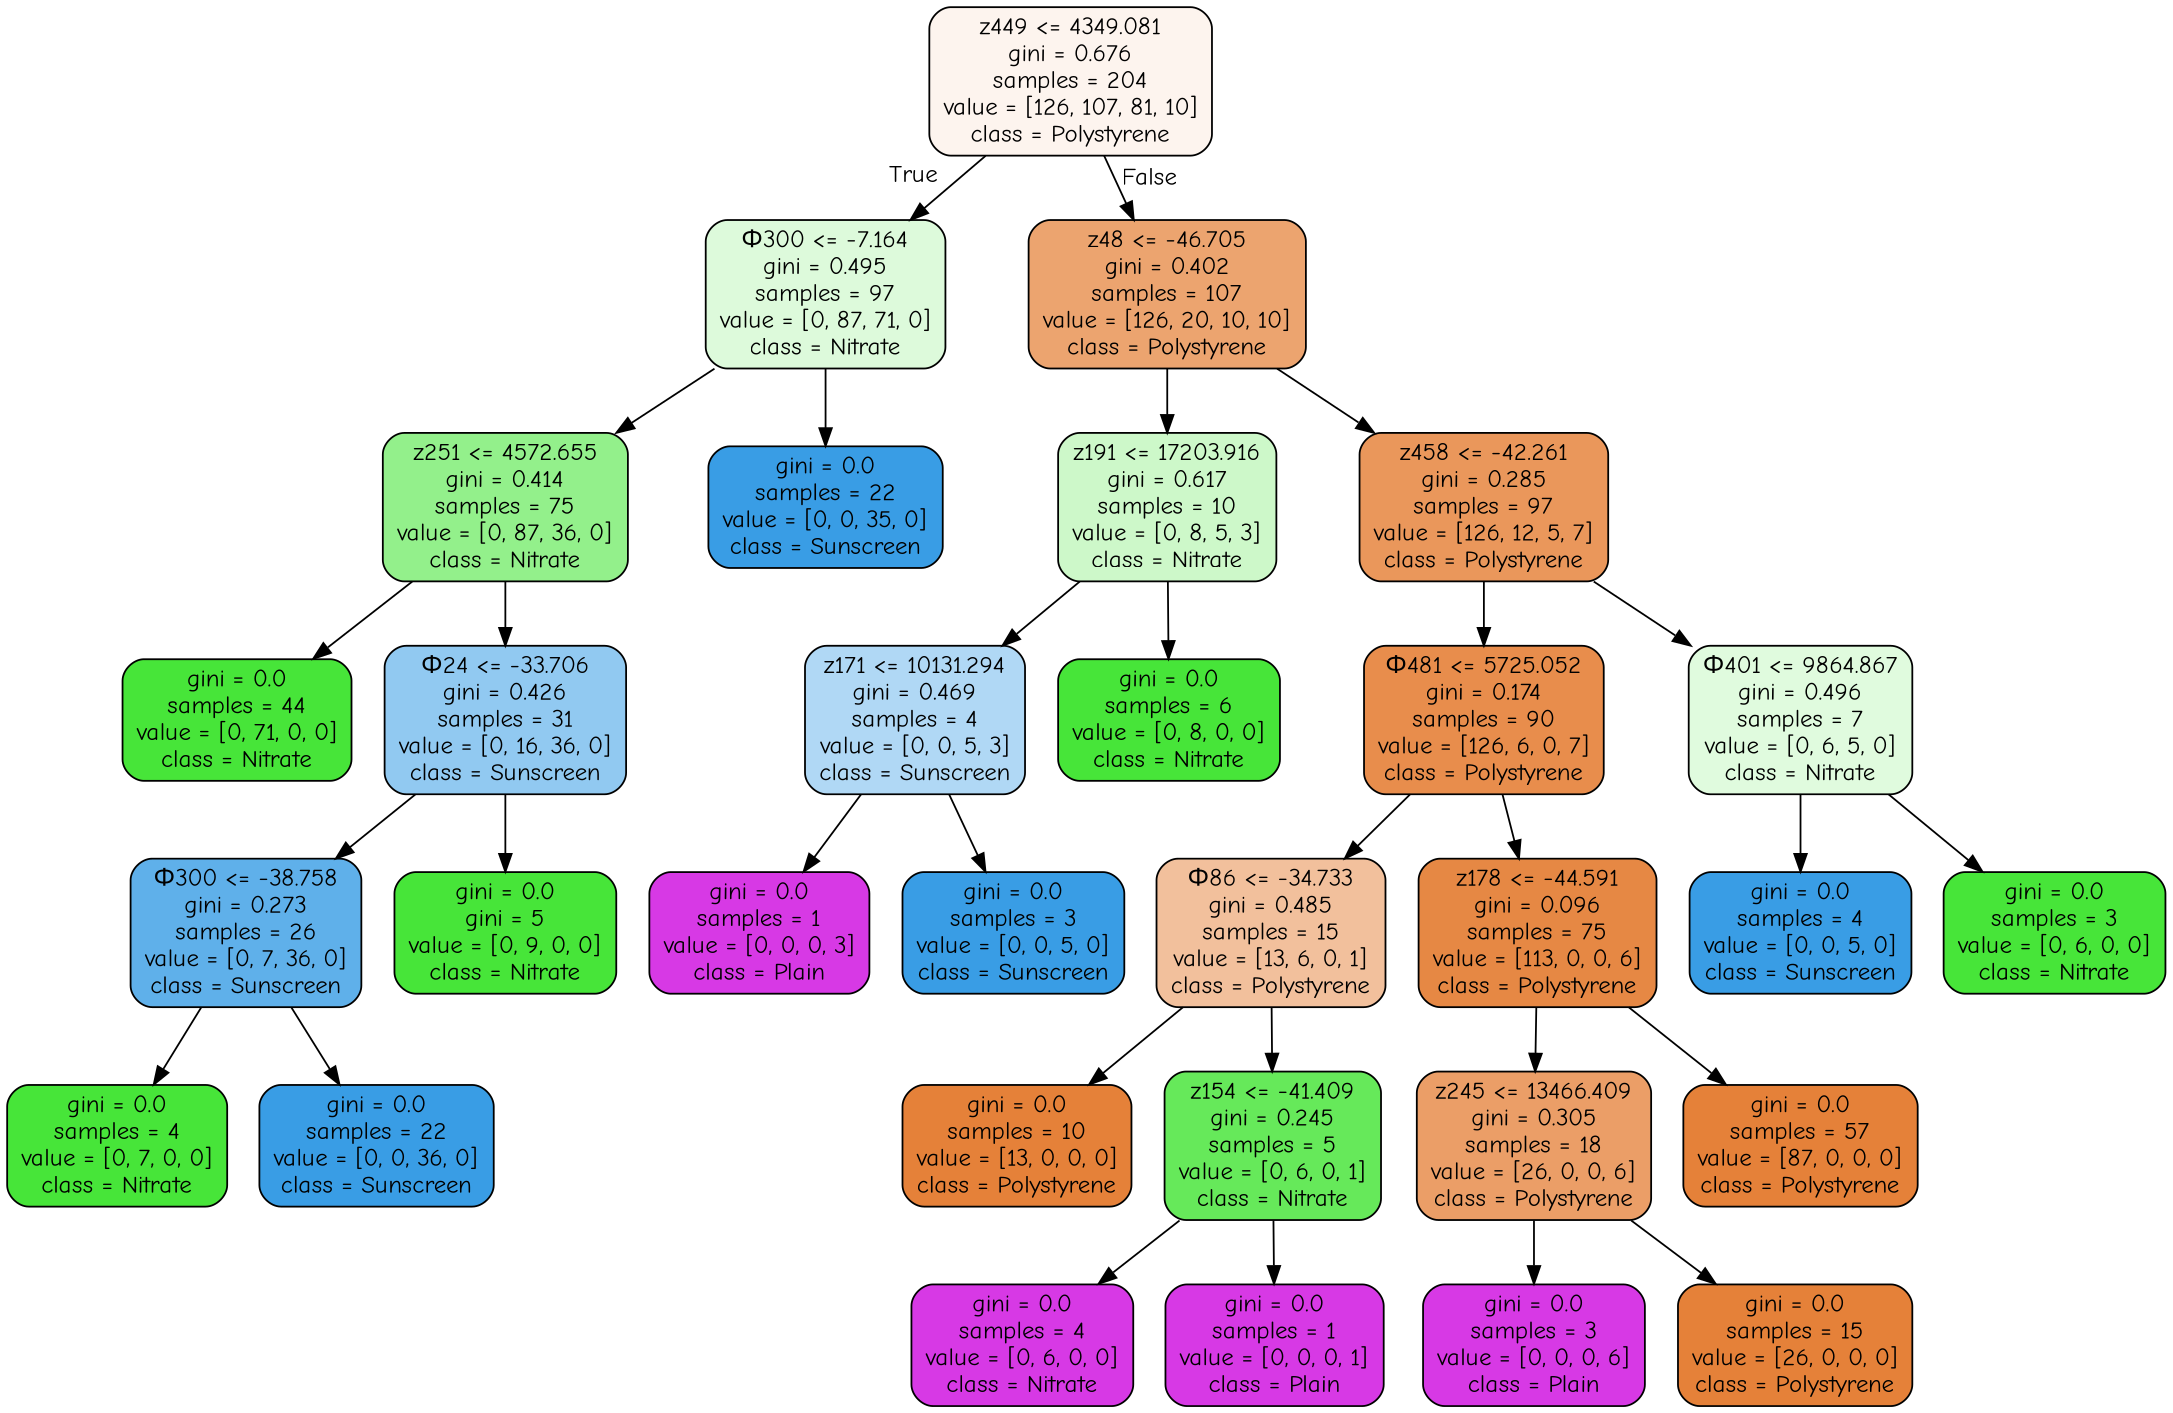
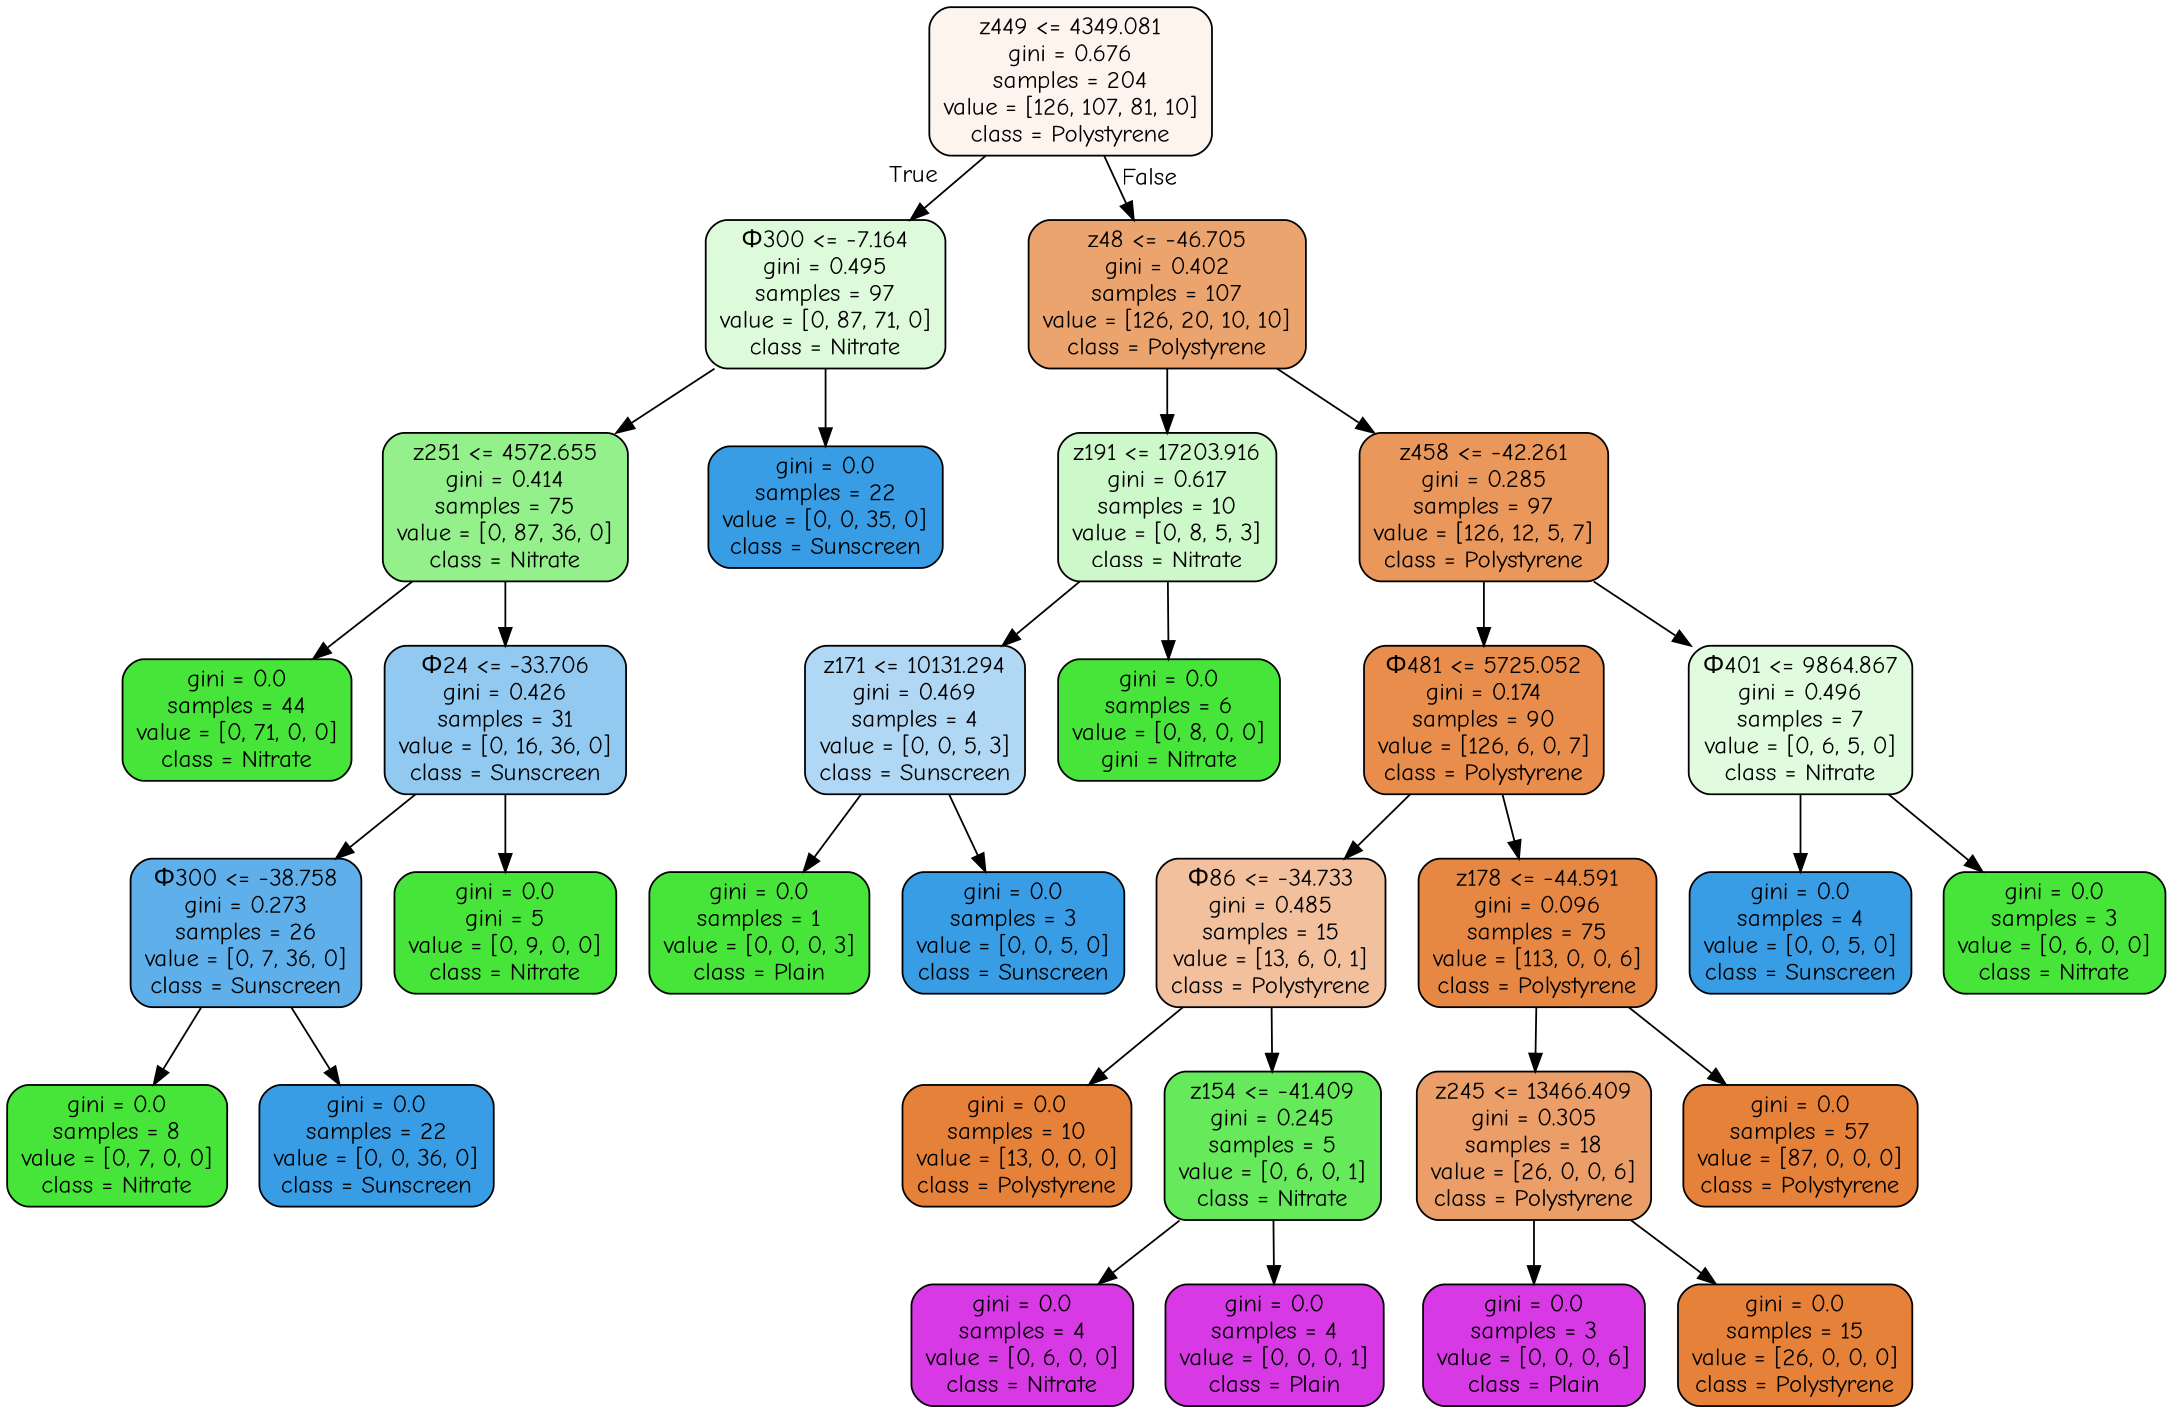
node "gini = 0.0 samples = 6 value = [0, 8, 0, 0] class = Nitrate": label "gini = 0.0 samples = 6 value = [0, 8, 0, 0] class = Nitrate" -> "gini = 0.0 samples = 6 value = [0, 8, 0, 0] gini = Nitrate"
node "gini = 0.0 samples = 1 value = [0, 0, 0, 3] class = Plain": fillcolor #d739e5 -> #47e539
node "gini = 0.0 samples = 4 value = [0, 7, 0, 0] class = Nitrate": label "gini = 0.0 samples = 4 value = [0, 7, 0, 0] class = Nitrate" -> "gini = 0.0 samples = 8 value = [0, 7, 0, 0] class = Nitrate"
node "gini = 0.0 samples = 1 value = [0, 0, 0, 1] class = Plain": label "gini = 0.0 samples = 1 value = [0, 0, 0, 1] class = Plain" -> "gini = 0.0 samples = 4 value = [0, 0, 0, 1] class = Plain"
